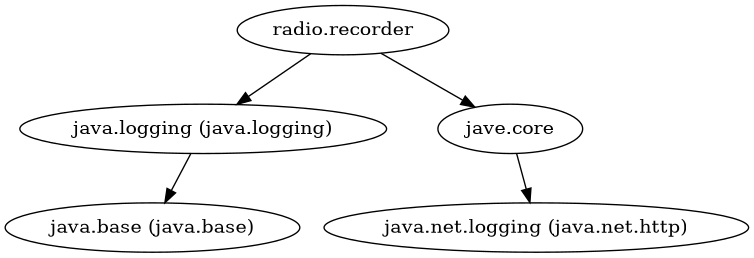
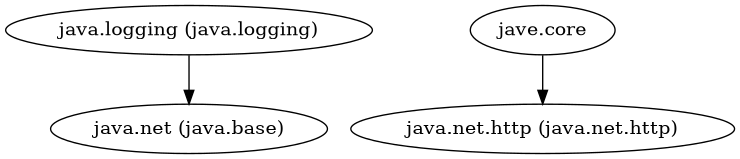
node "radio.recorder": removed
node "java.base (java.base)": label "java.base (java.base)" -> "java.net (java.base)"
node "java.net.logging (java.net.http)": label "java.net.logging (java.net.http)" -> "java.net.http (java.net.http)"
